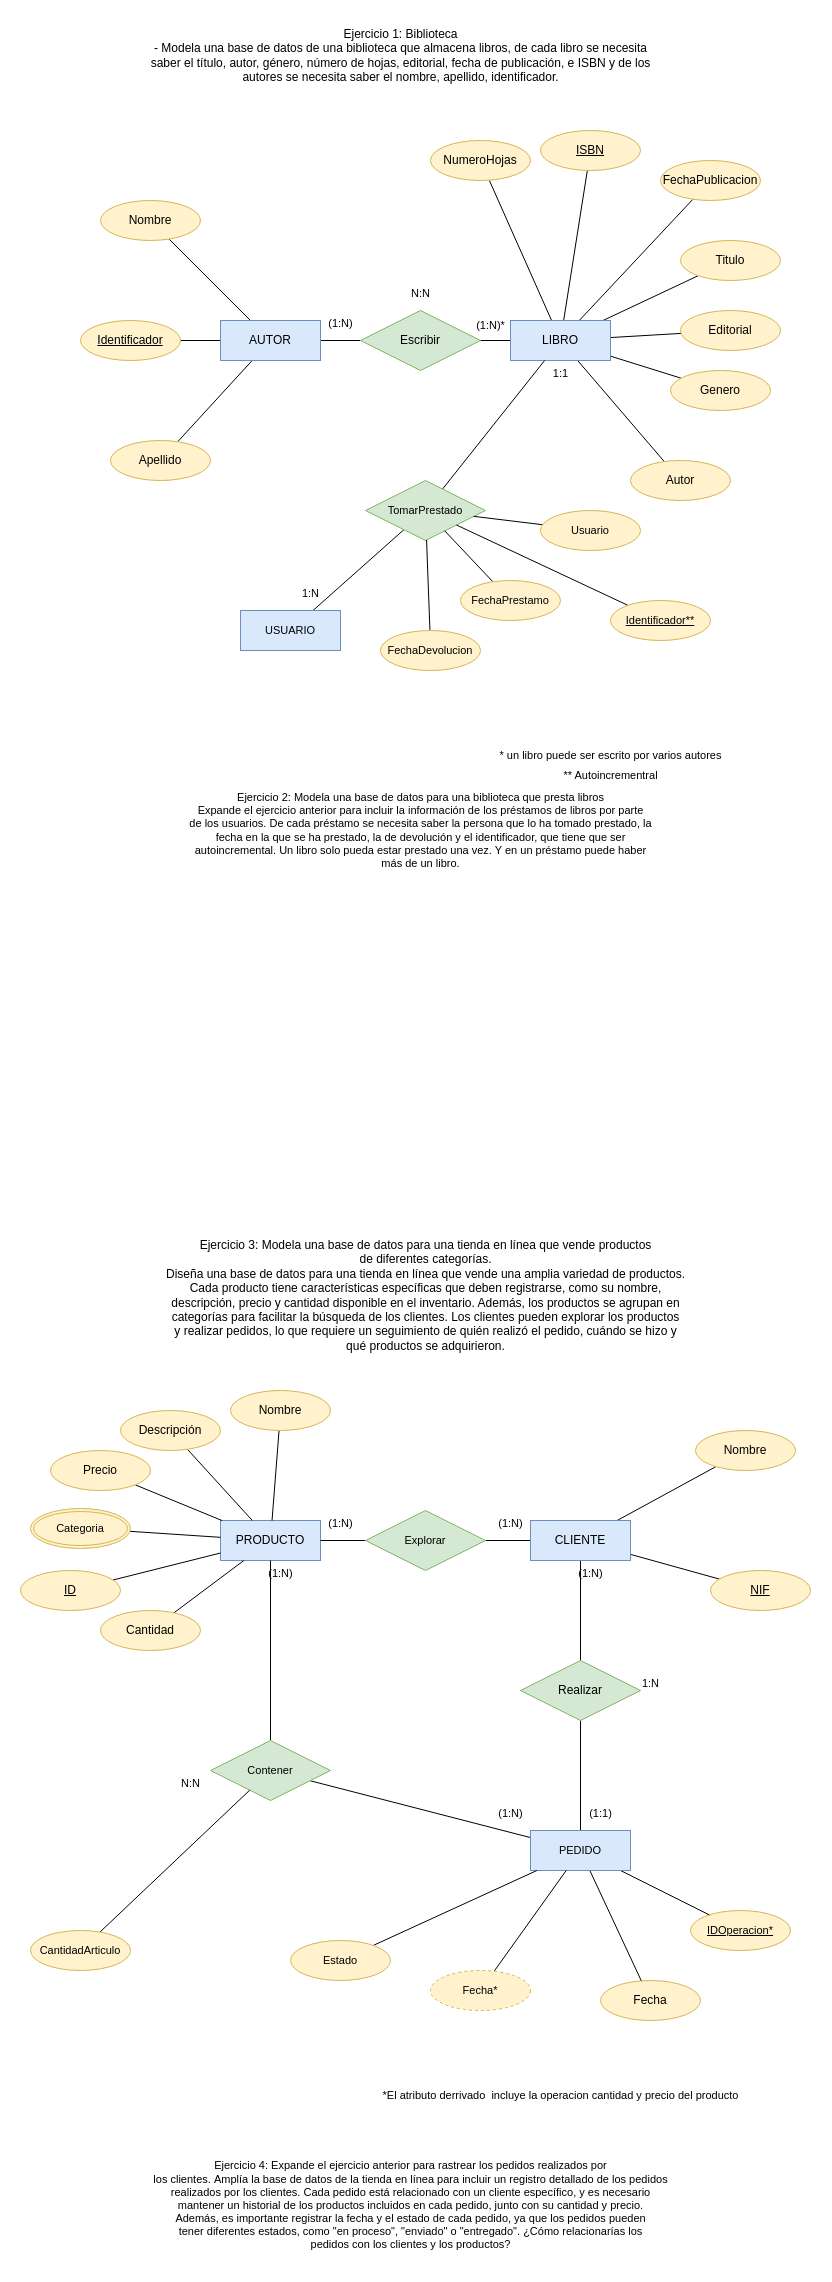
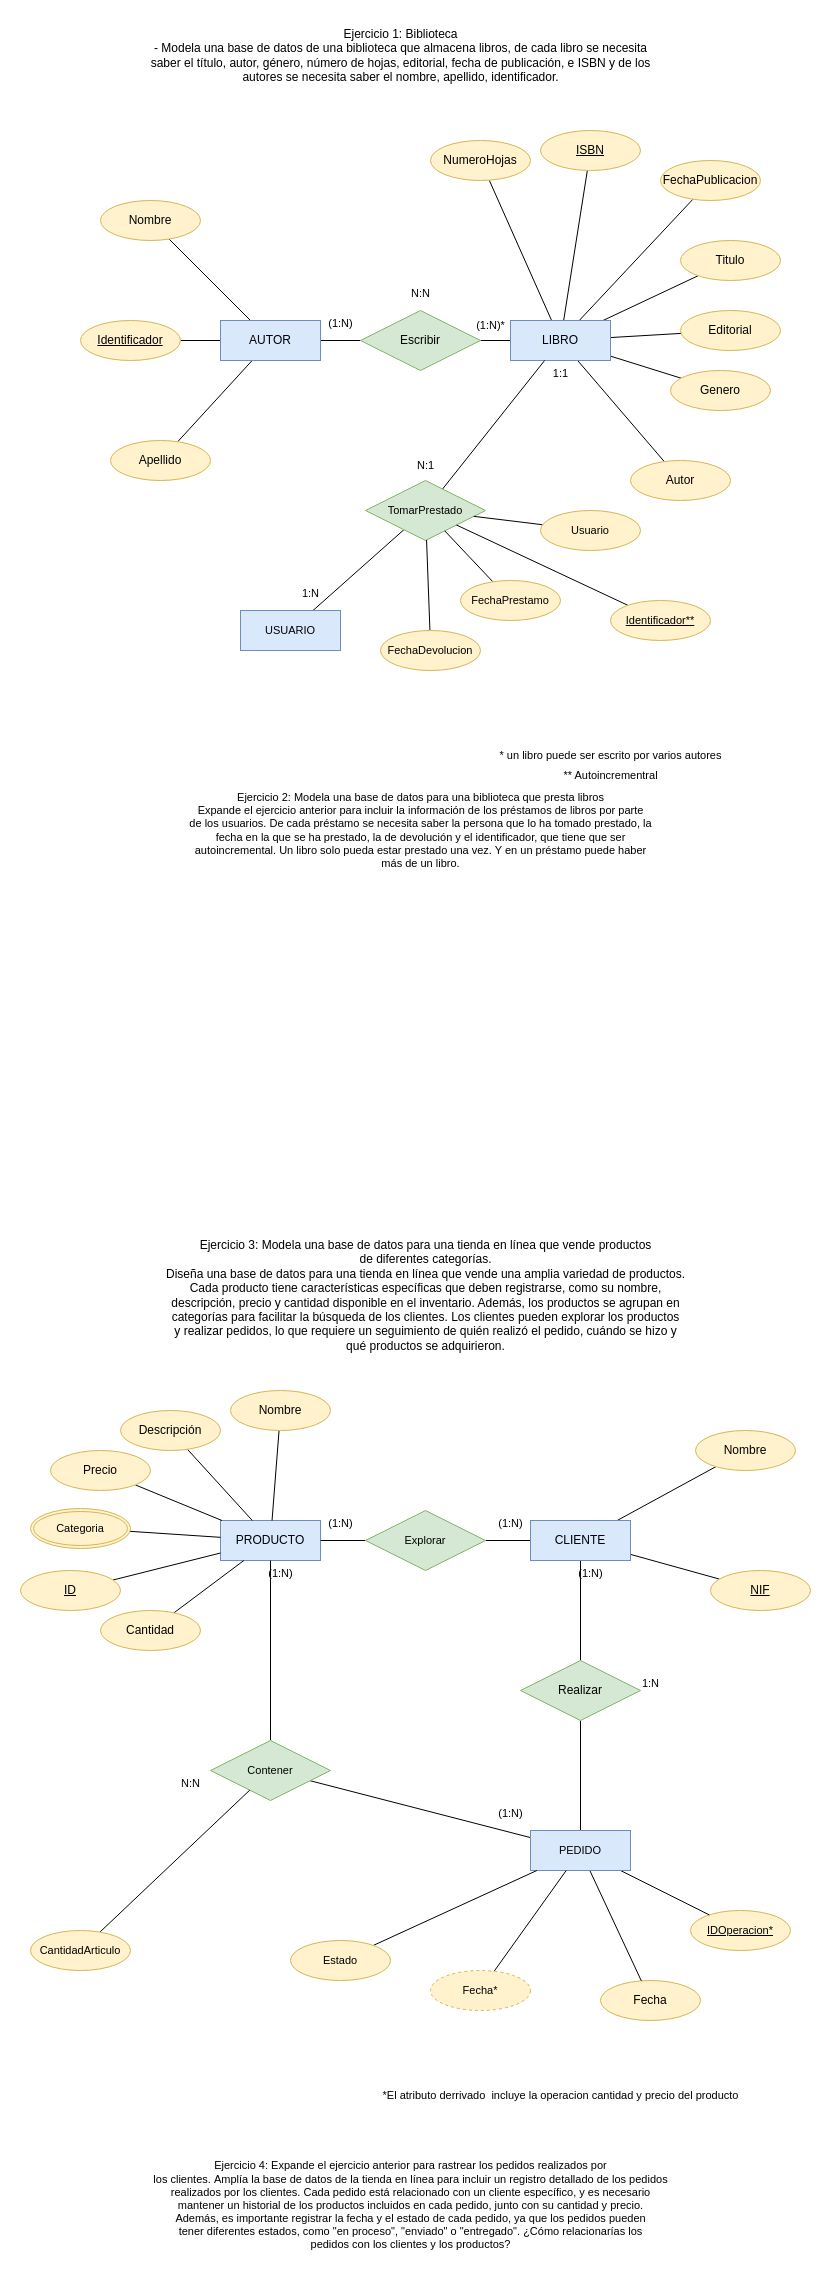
node "N:1": added
node "(1:1)": removed
